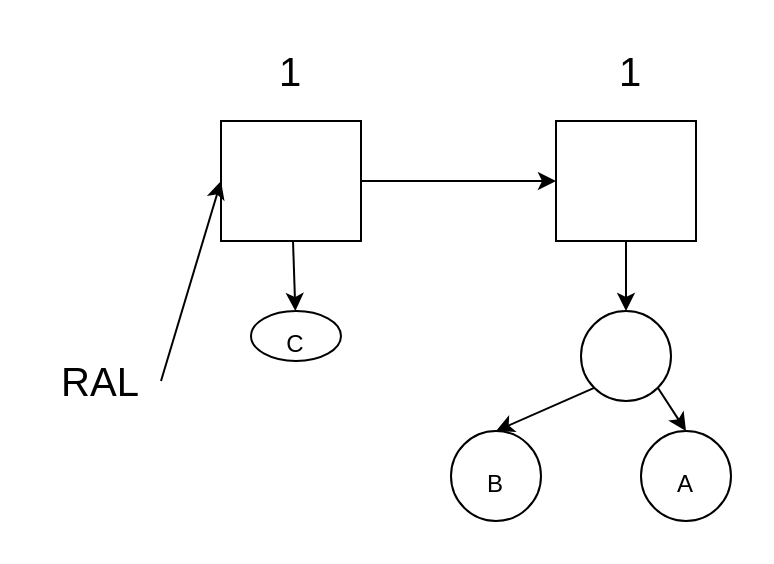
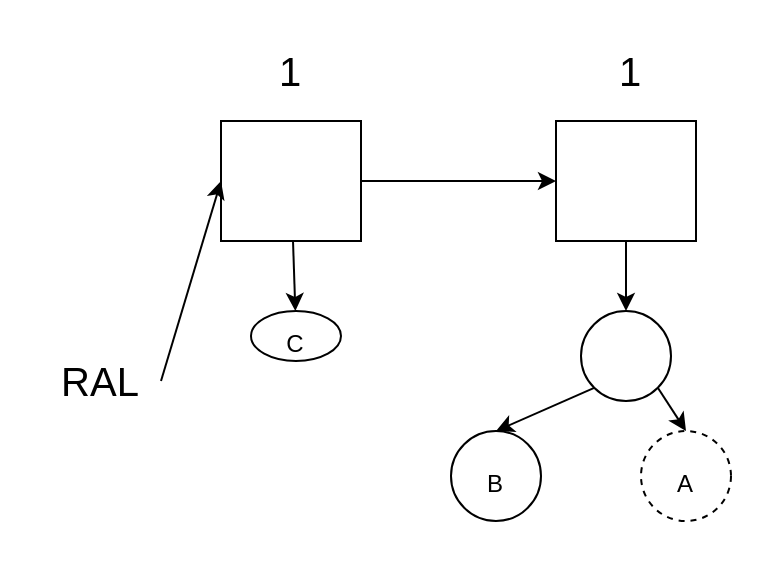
node "A": style solid -> dashed
